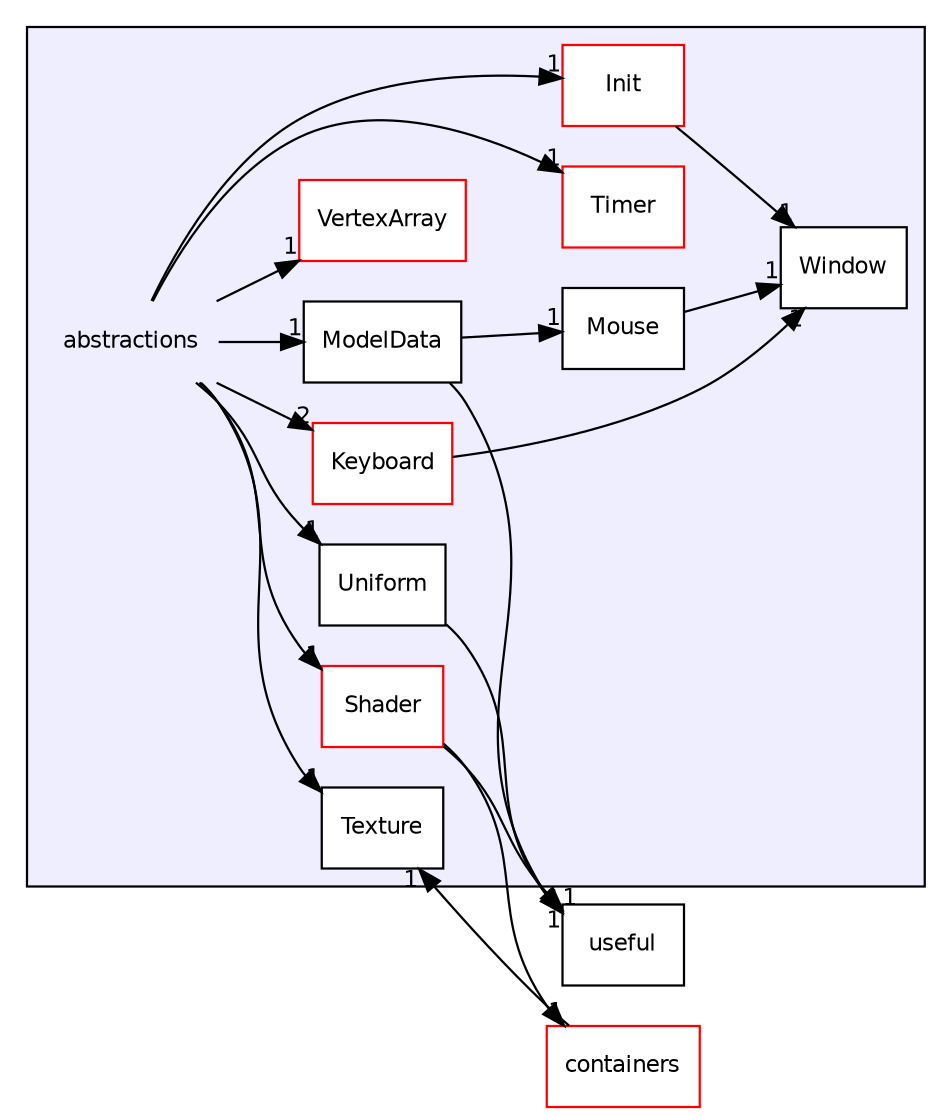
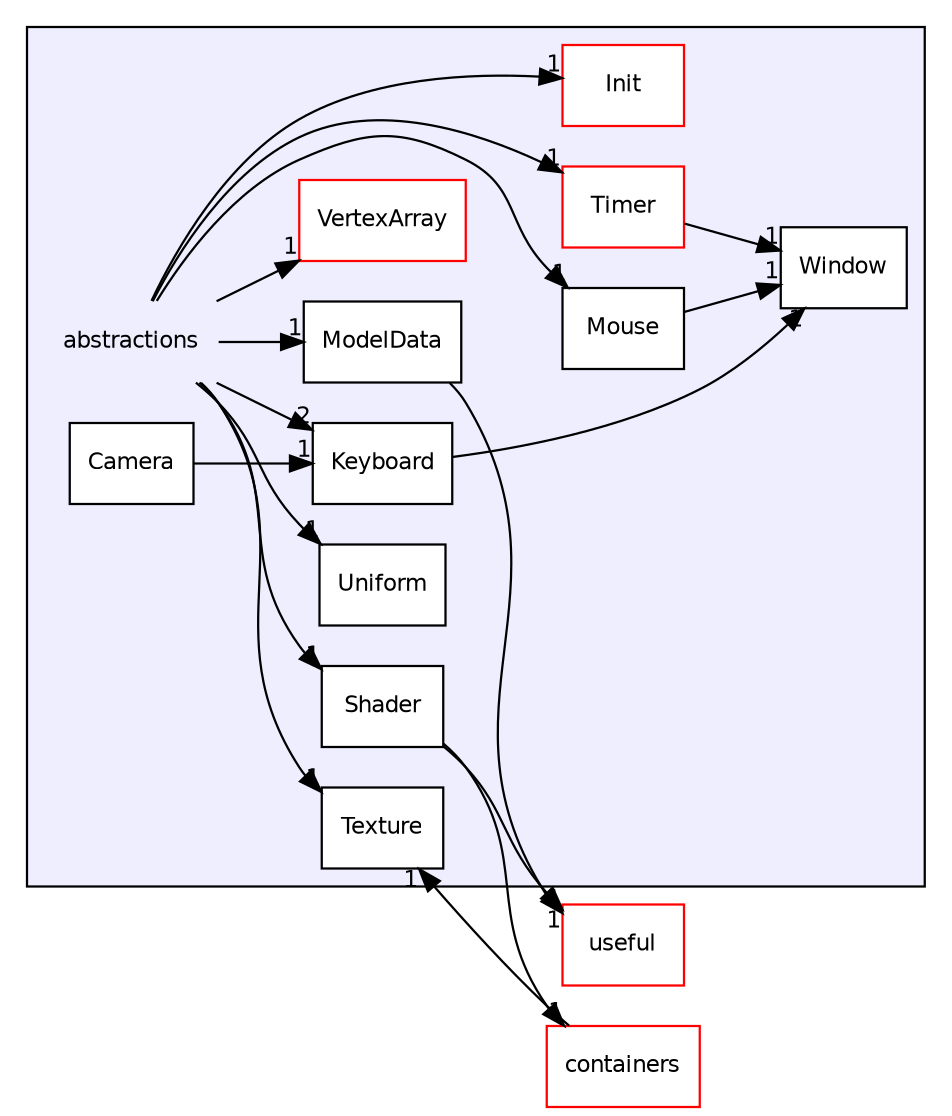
edge "Init" -> "Window": now "Timer" -> "Window"
edge "ModelData" -> "Mouse": now "abstractions" -> "Mouse"
node "Camera": added
node "Keyboard": color red -> black
node "Shader": color red -> black
edge "Uniform" -> "useful": removed
node "useful": color black -> red
